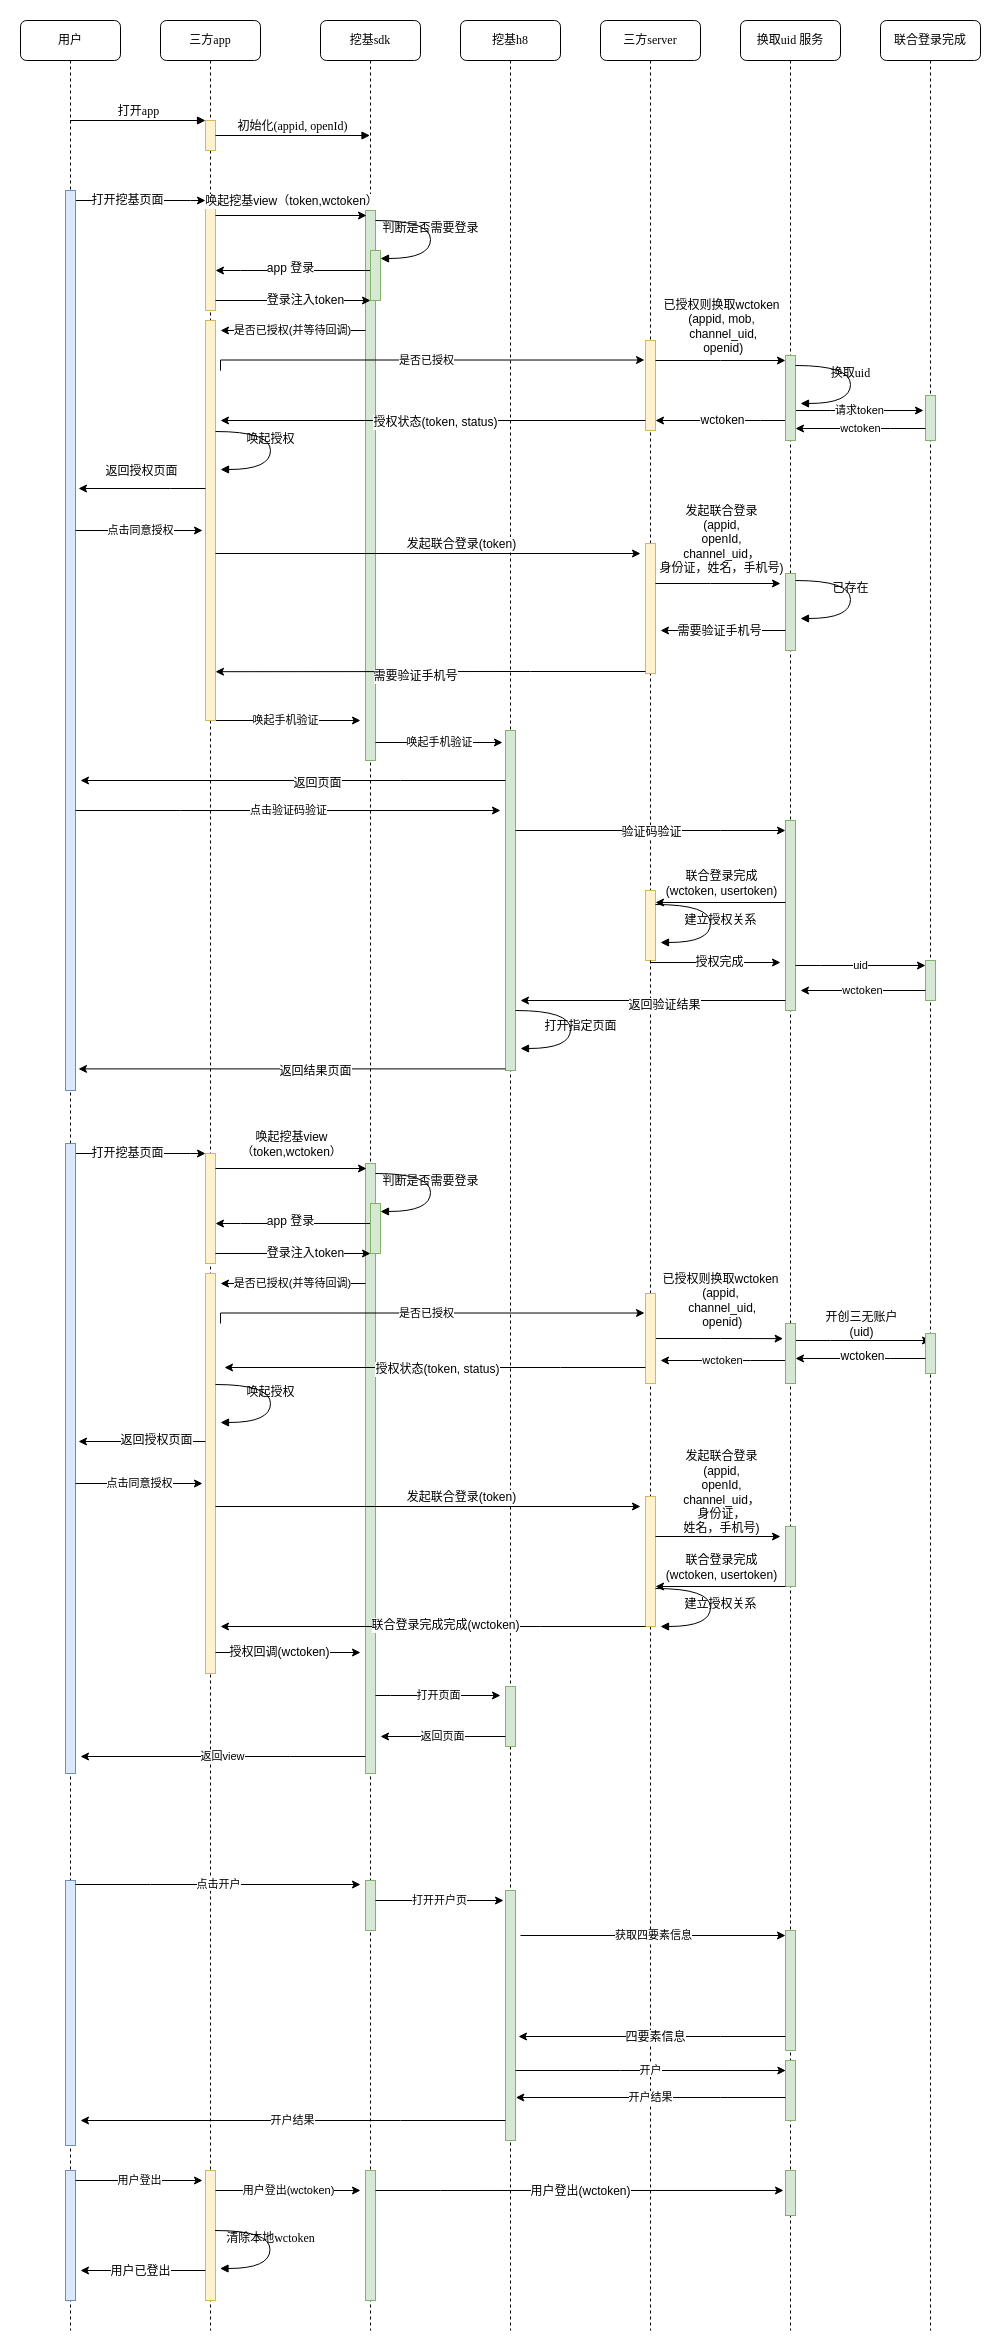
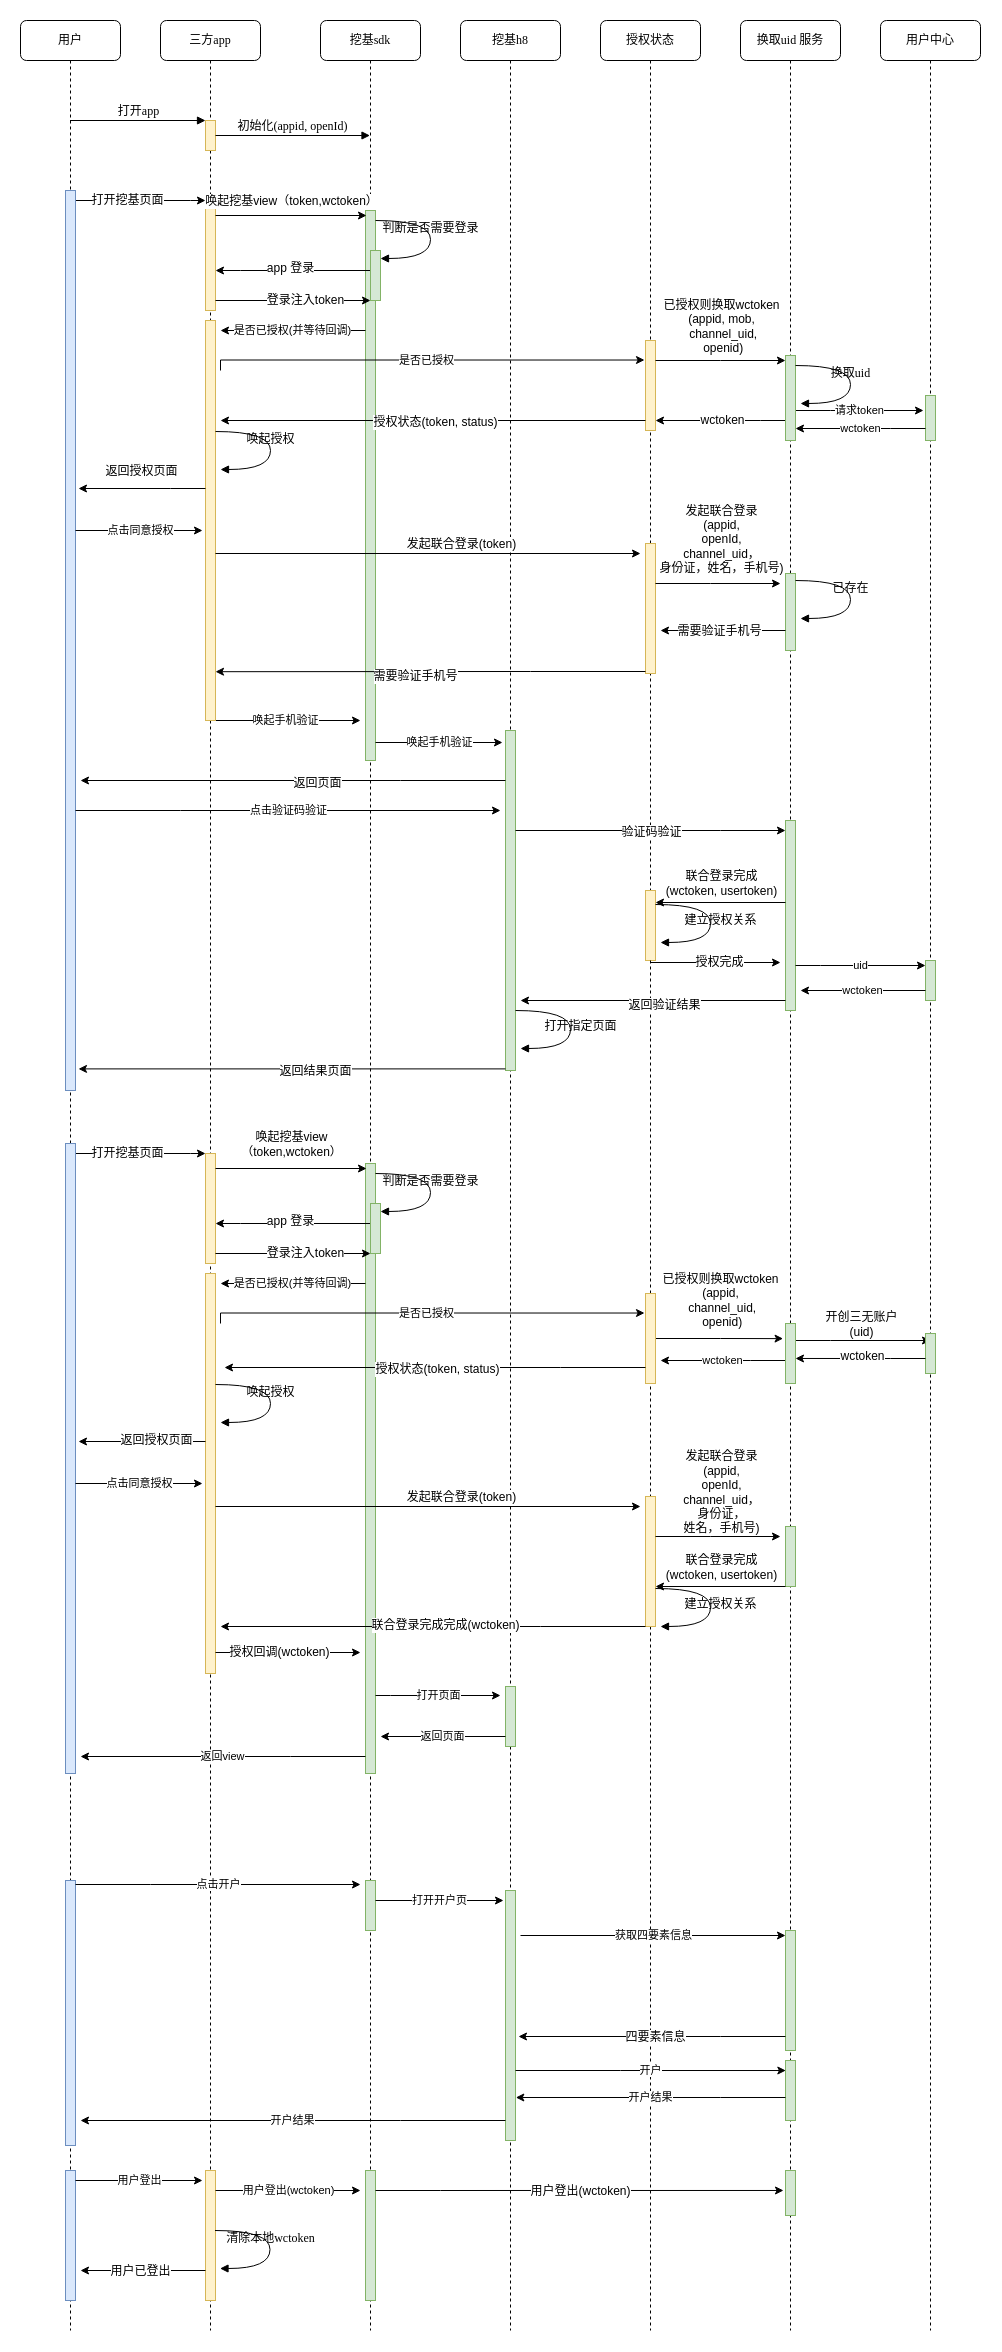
node "三方server": label "三方server" -> "授权状态"
node "联合登录完成": label "联合登录完成" -> "用户中心"
